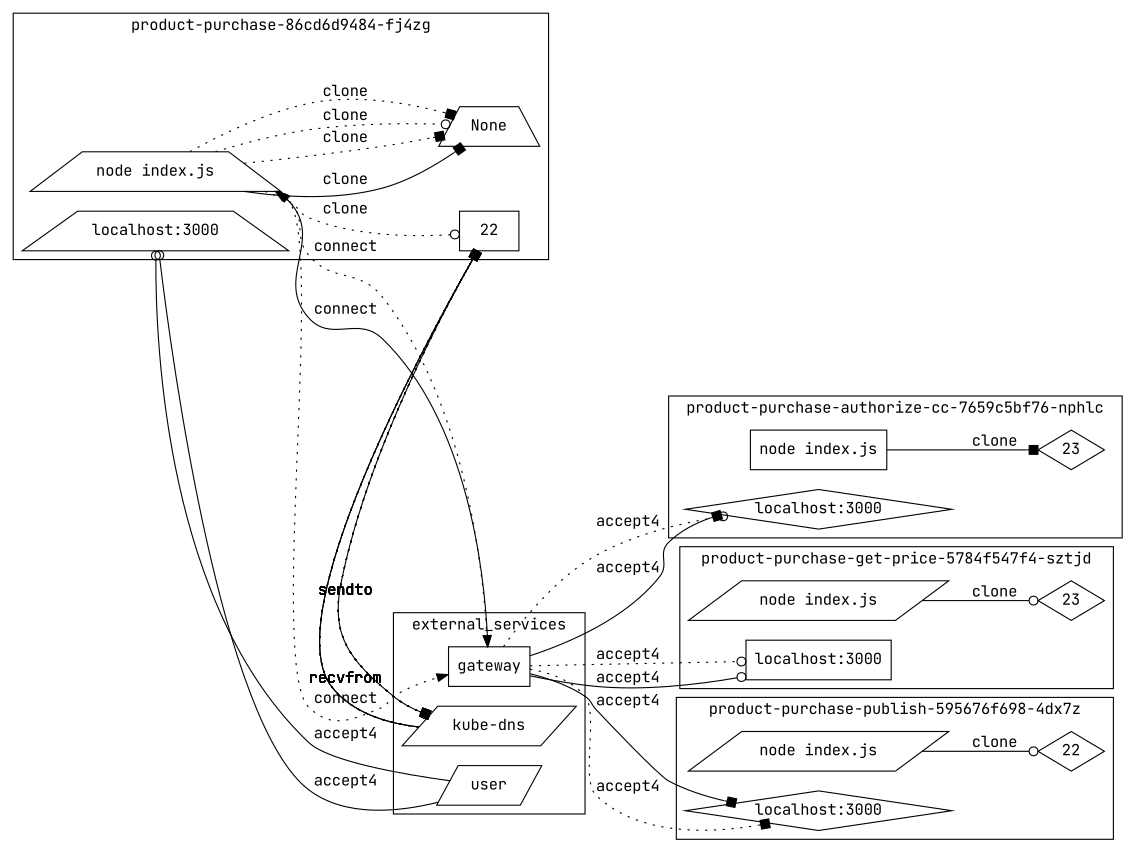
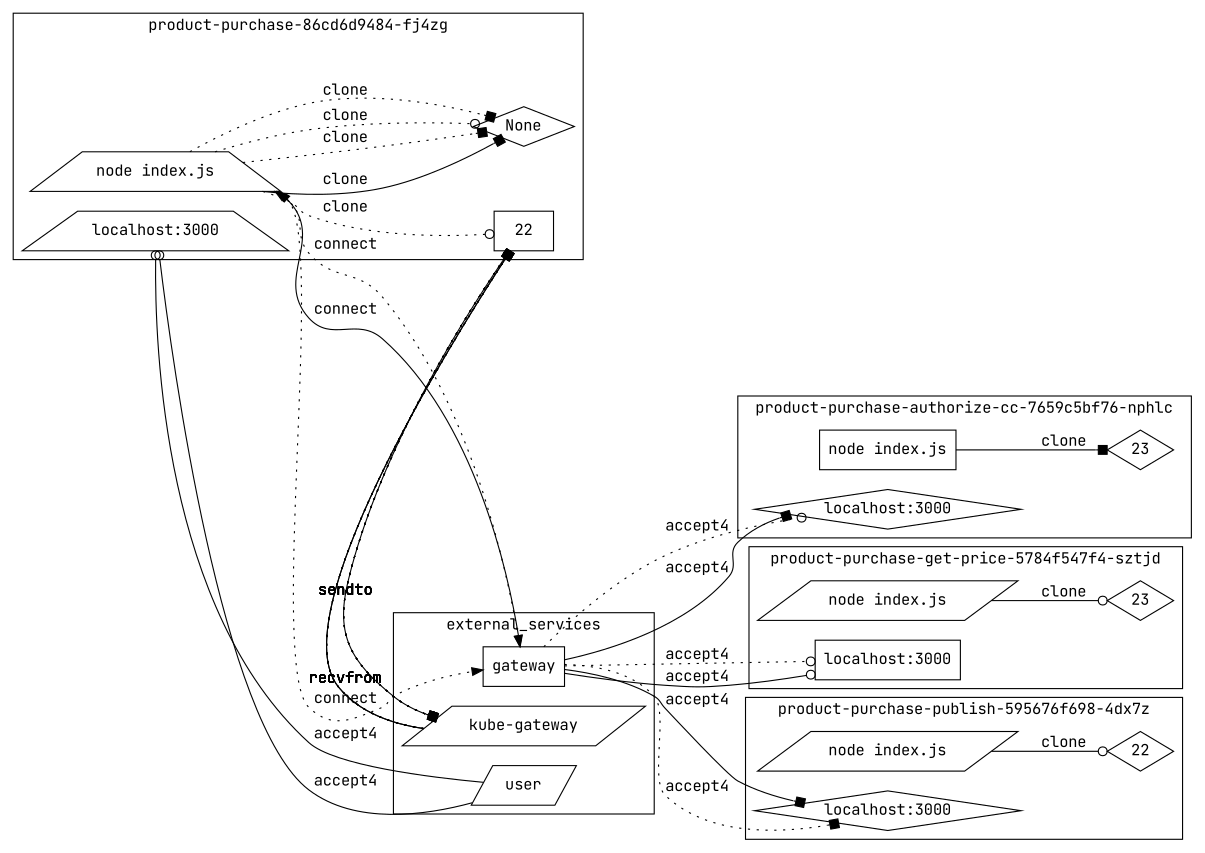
node "None": shape trapezium -> diamond
node "kube-dns": label "kube-dns" -> "kube-gateway"
